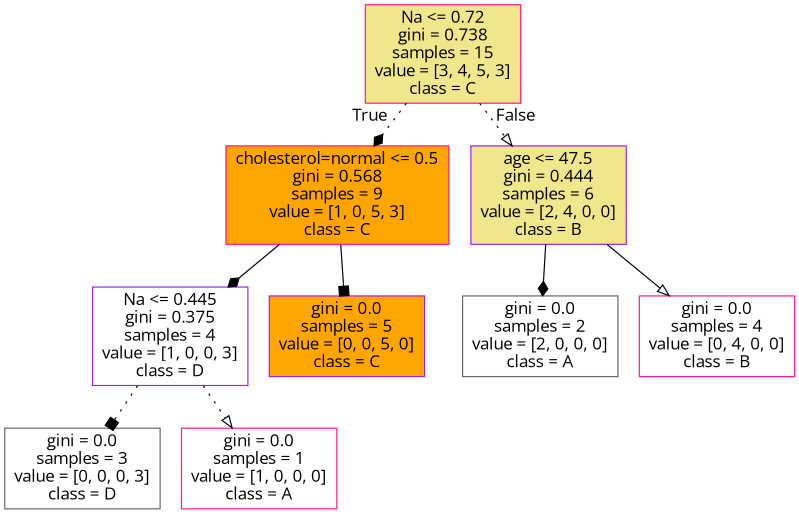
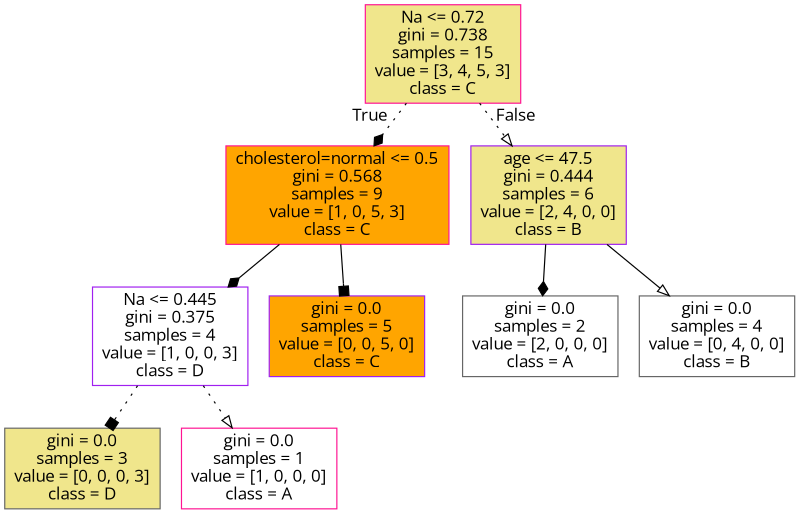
node "gini = 0.0 samples = 4 value = [0, 4, 0, 0] class = B": color deeppink -> gray40
node "gini = 0.0 samples = 3 value = [0, 0, 0, 3] class = D": fillcolor white -> khaki
